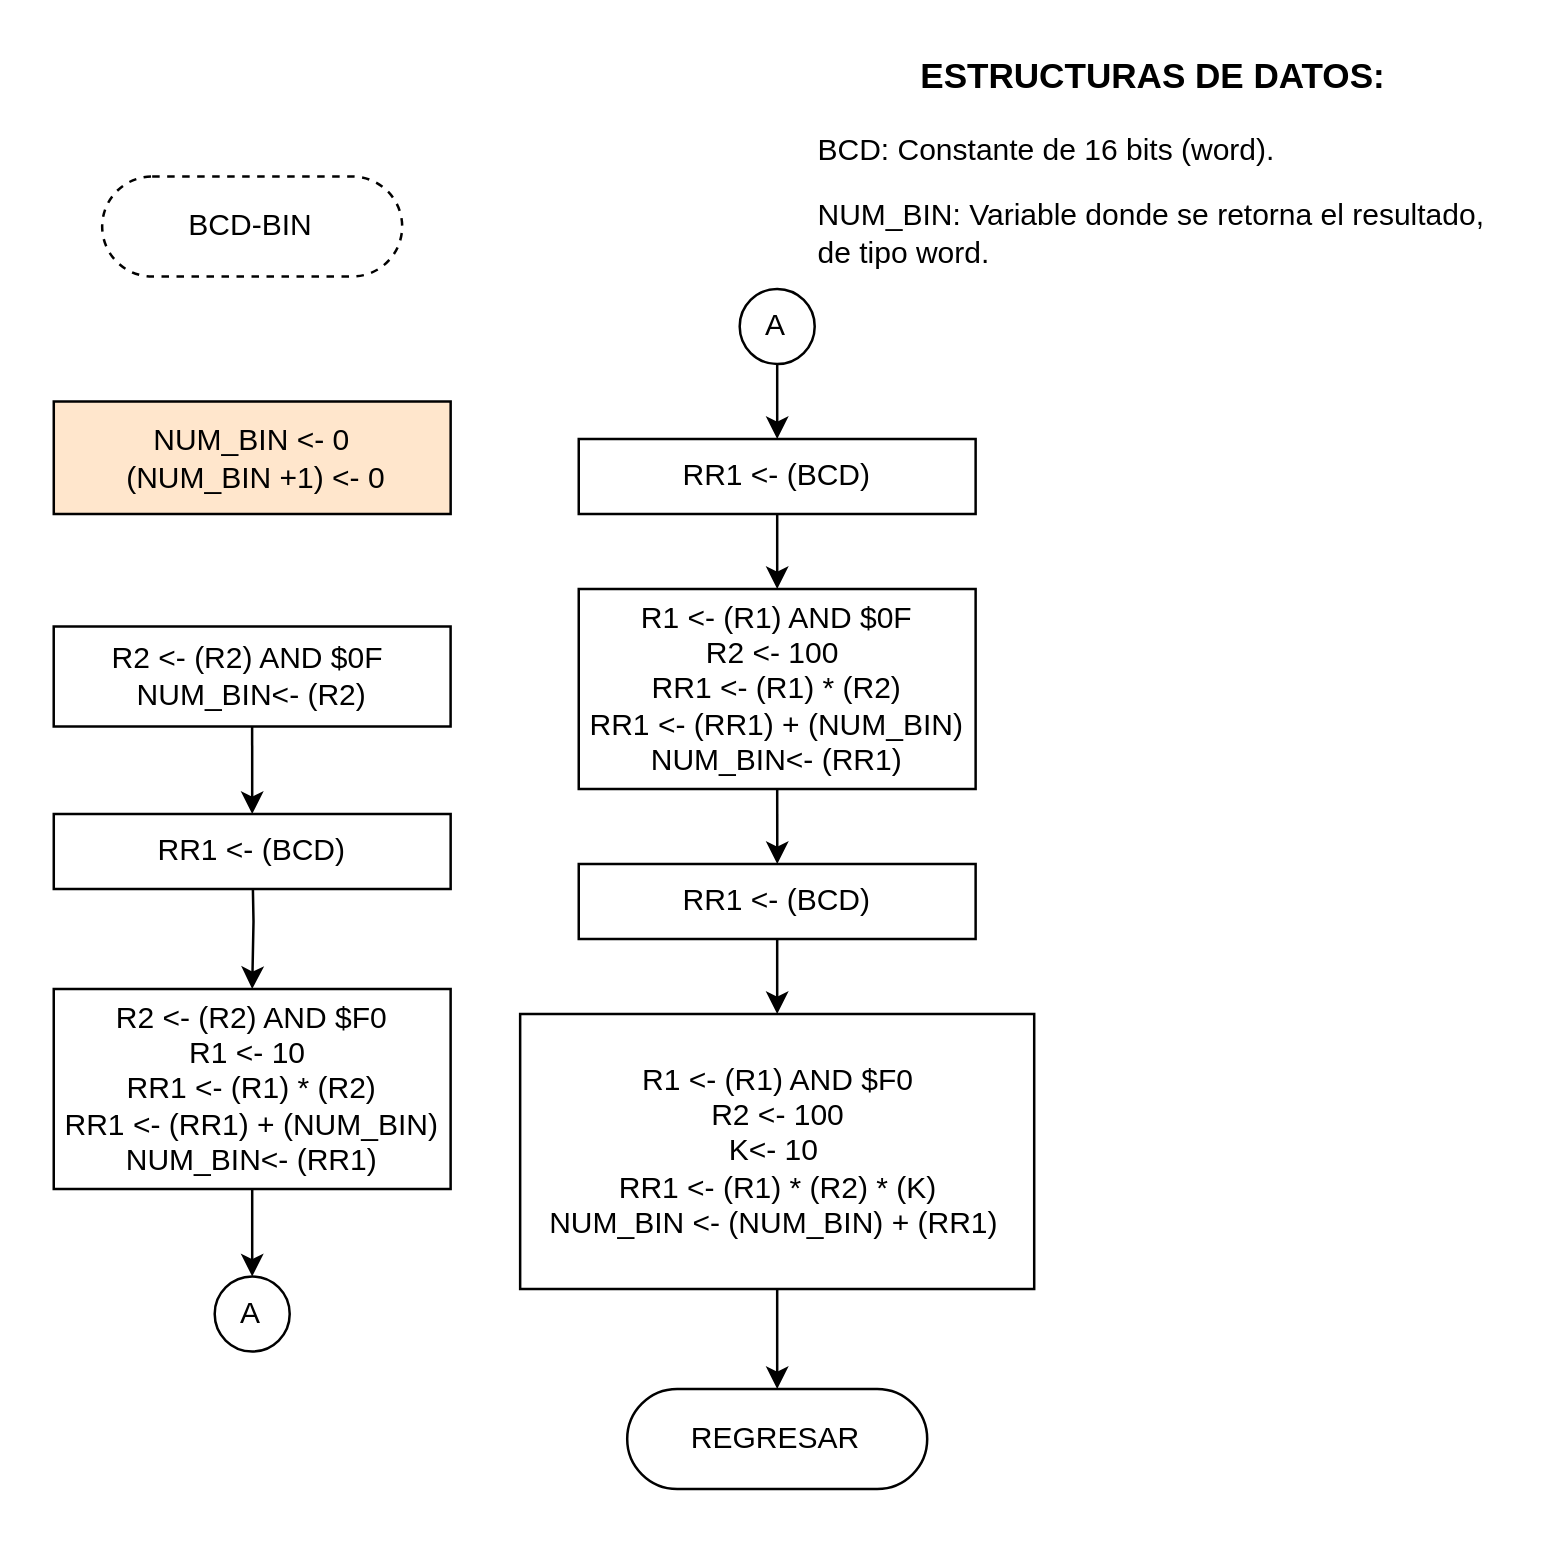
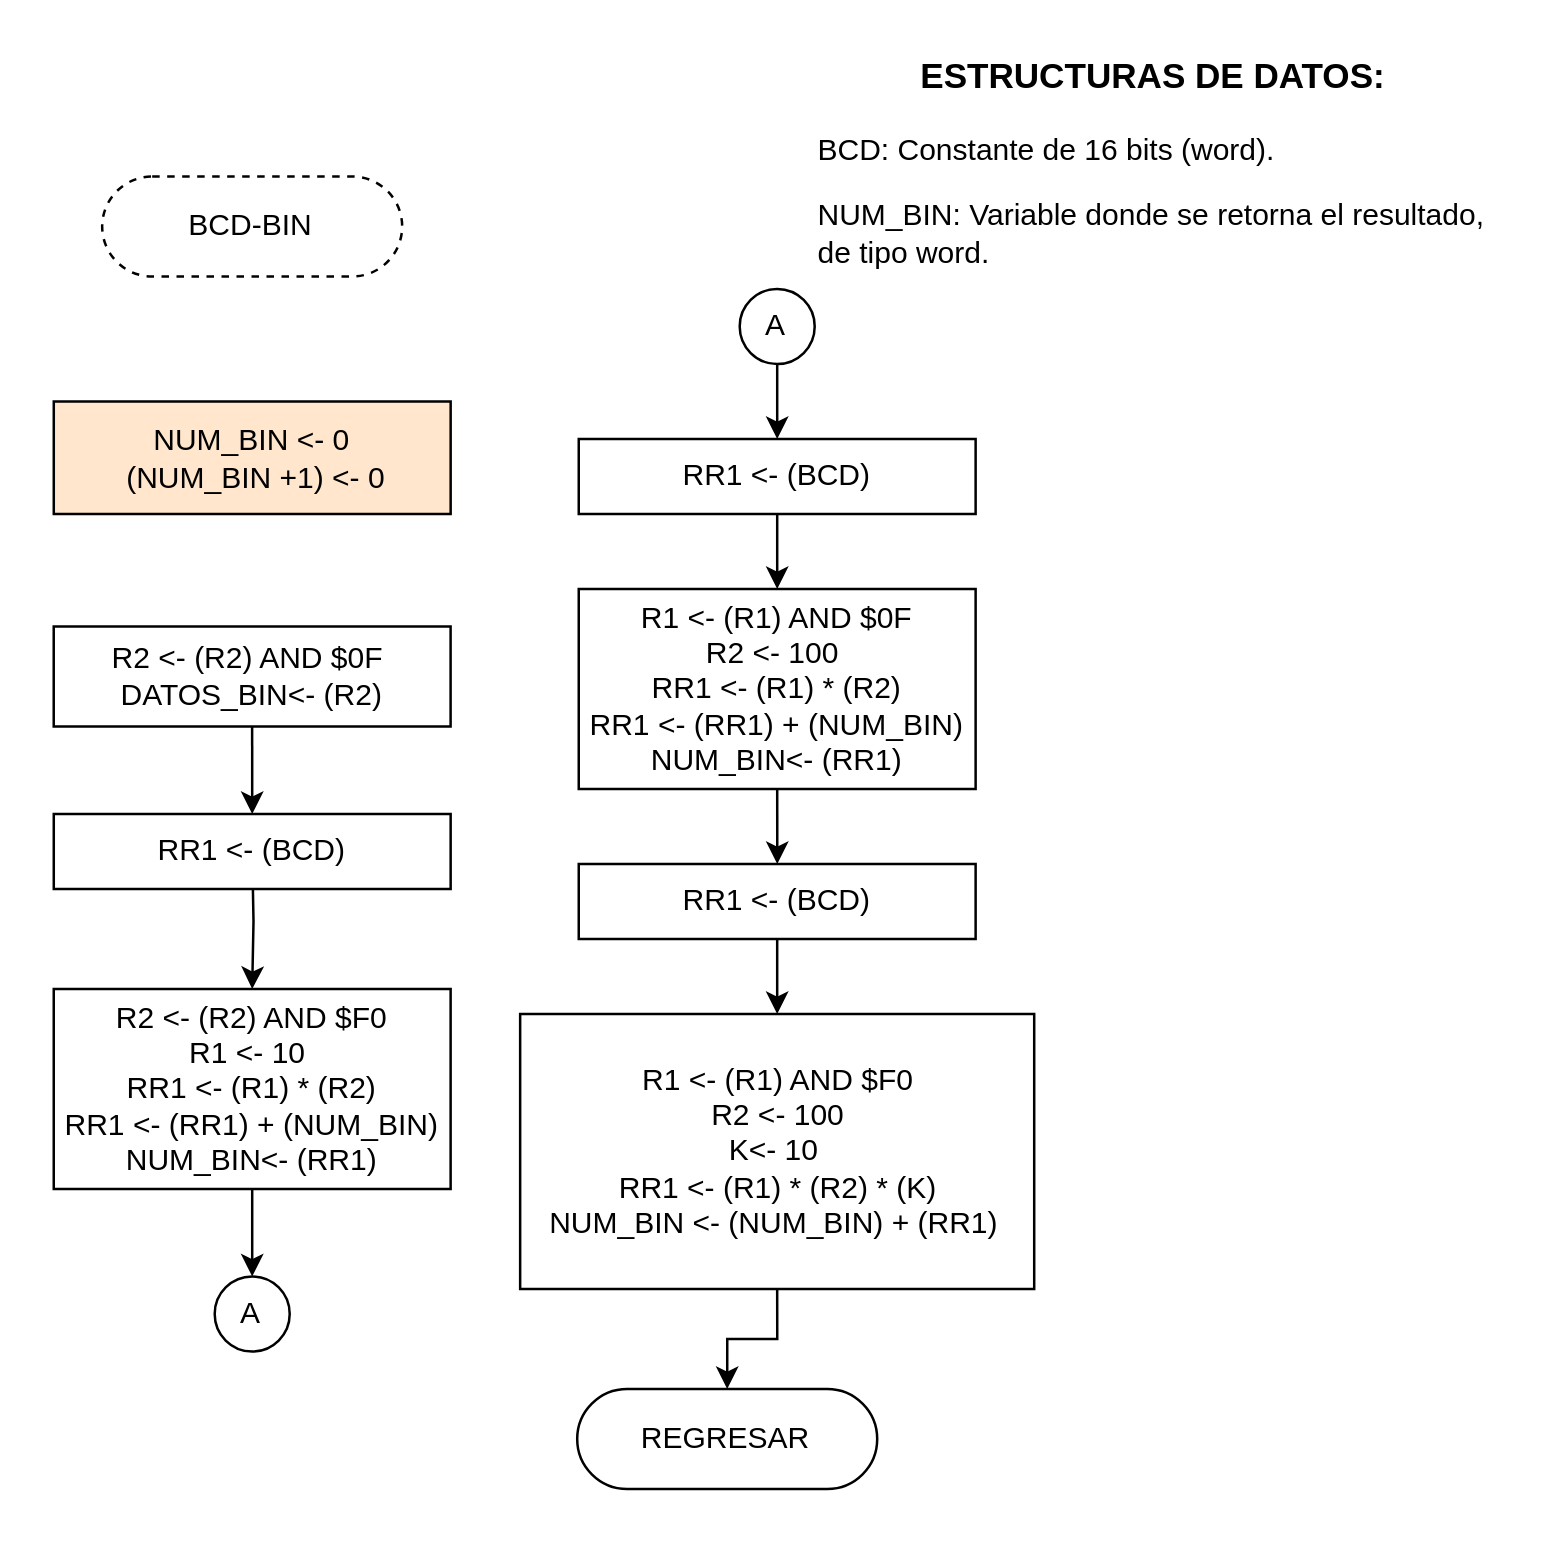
node "R2 <- (R2) AND $0F NUM_BIN<- (R2)": label "R2 <- (R2) AND $0F NUM_BIN<- (R2)" -> "R2 <- (R2) AND $0F DATOS_BIN<- (R2)"
node "REGRESAR": moved (777, 1439) -> (727, 1439)
